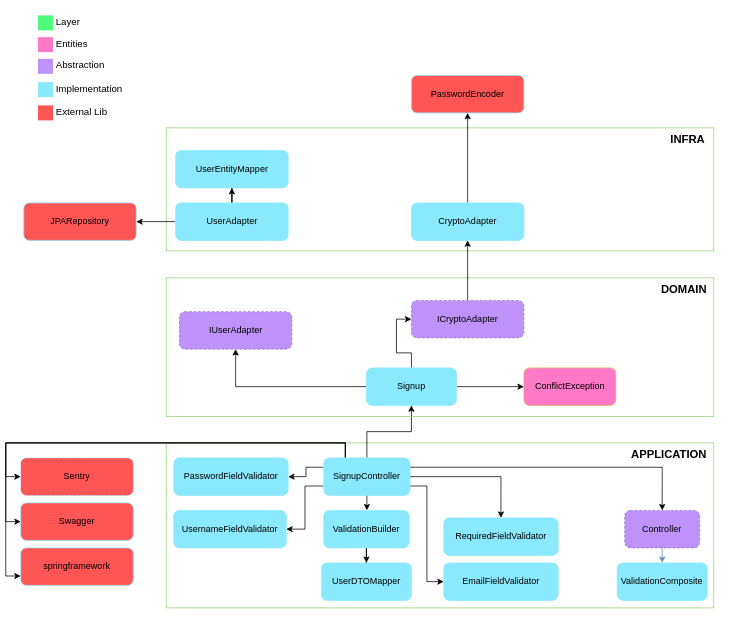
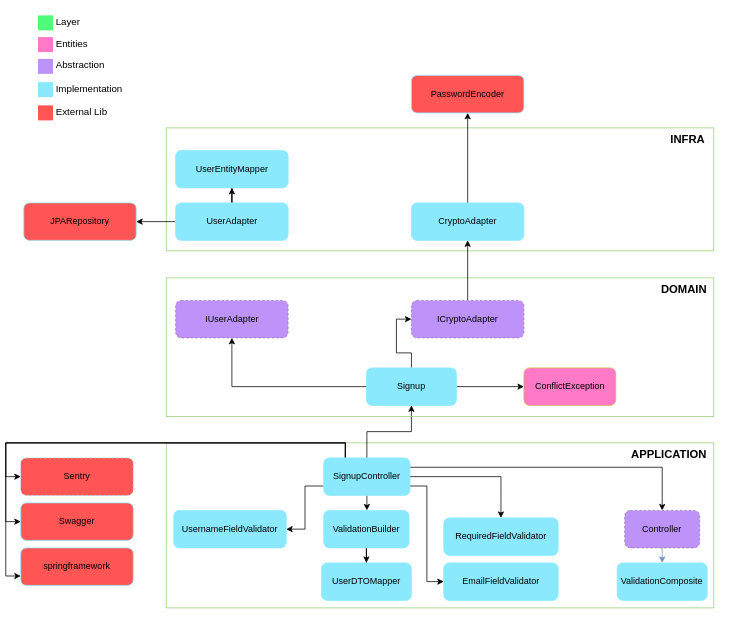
node "IUserAdapter": moved (236, 330) -> (232, 319)
edge "SignupController" -> "PasswordFieldValidator": removed
node "PasswordFieldValidator": removed
